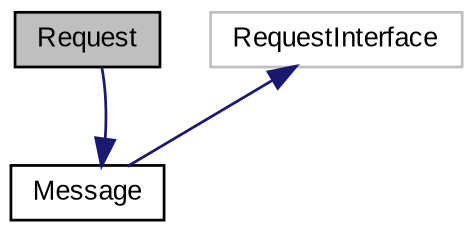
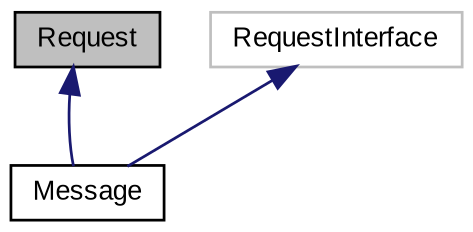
edge "Request" -> "Message": reversed
